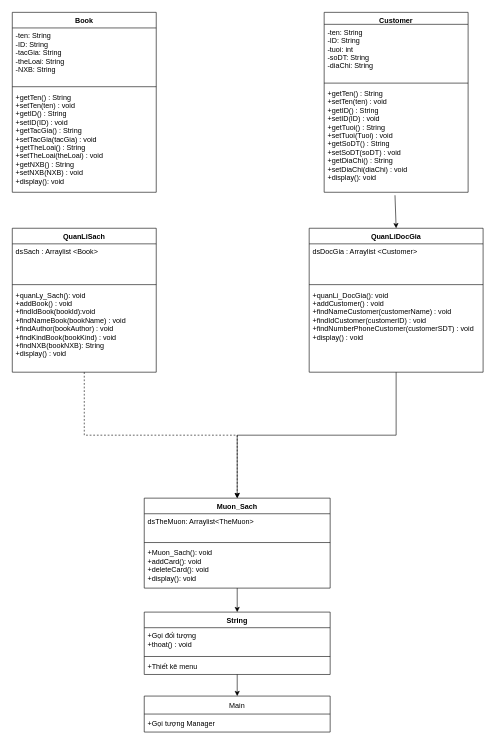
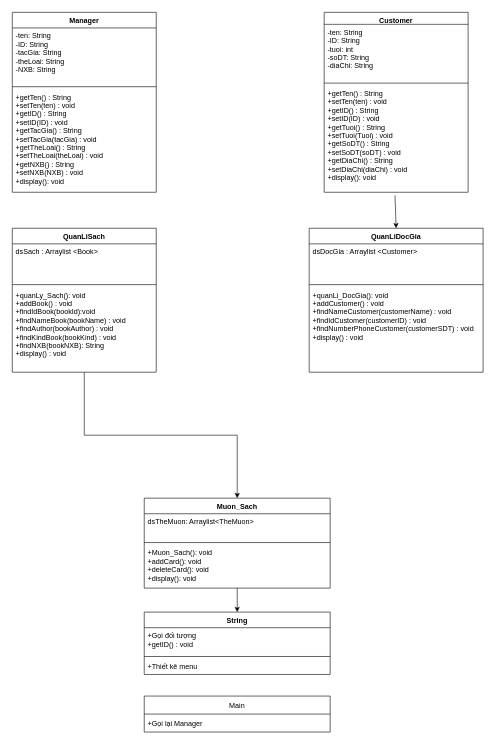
node "Book": label "Book" -> "Manager"
edge "QuanLiSach" -> "Muon_Sach": style dashed -> solid
edge "QuanLiDocGia" -> "Muon_Sach": removed
node "+Gọi đối tượng +thoat() : void": label "+Gọi đối tượng +thoat() : void" -> "+Gọi đối tượng +getID() : void"
edge "+Thiết kê menu" -> "Main": removed
node "+Gọi tượng Manager": label "+Gọi tượng Manager" -> "+Gọi lại Manager"
